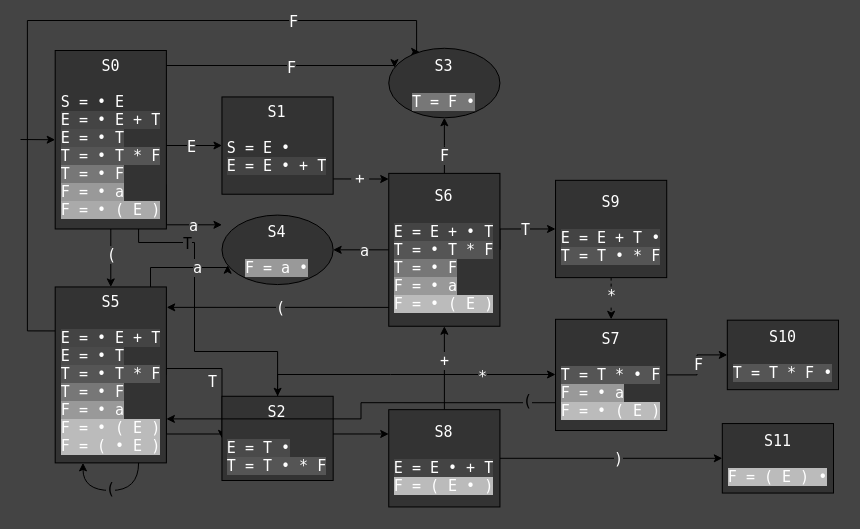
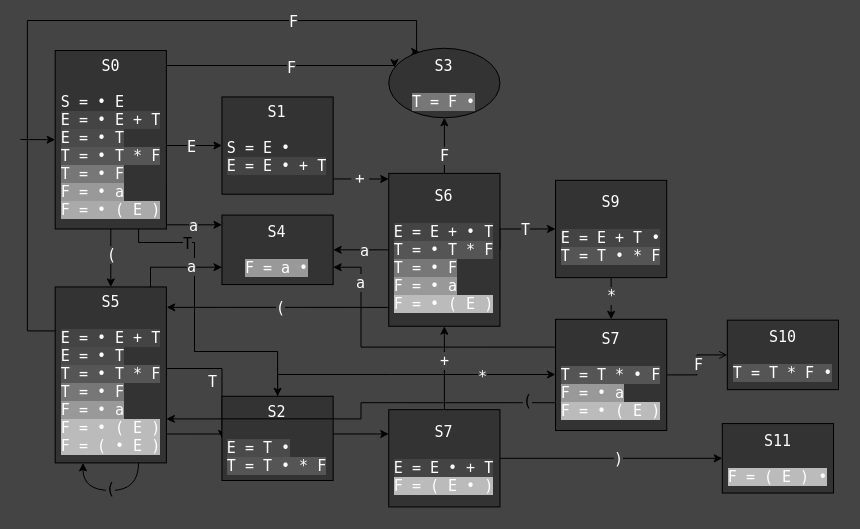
node "S4 F = a •": shape ellipse -> rectangle
edge "S7 T = T * • F F = • a F = • ( E )" -> "S4 F = a •": added, label "a"
edge "S9 E = E + T • T = T • * F" -> "S7 T = T * • F F = • a F = • ( E )": style dashed -> solid
edge "S7 T = T * • F F = • a F = • ( E )" -> "S10 T = T * F •": arrowhead classic -> open
node "S8 E = E • + T F = ( E • )": label "S8 E = E • + T F = ( E • )" -> "S7 E = E • + T F = ( E • )"
